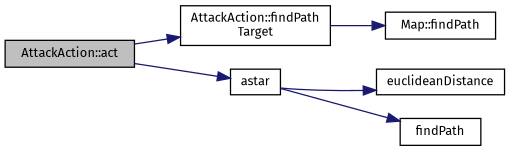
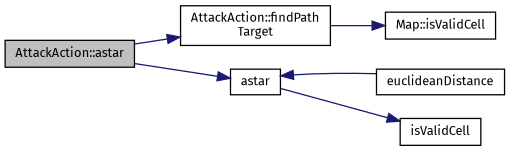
node "Map::findPath": label "Map::findPath" -> "Map::isValidCell"
node "AttackAction::act": label "AttackAction::act" -> "AttackAction::astar"
edge "astar" -> "euclideanDistance": reversed
node "findPath": label "findPath" -> "isValidCell"
